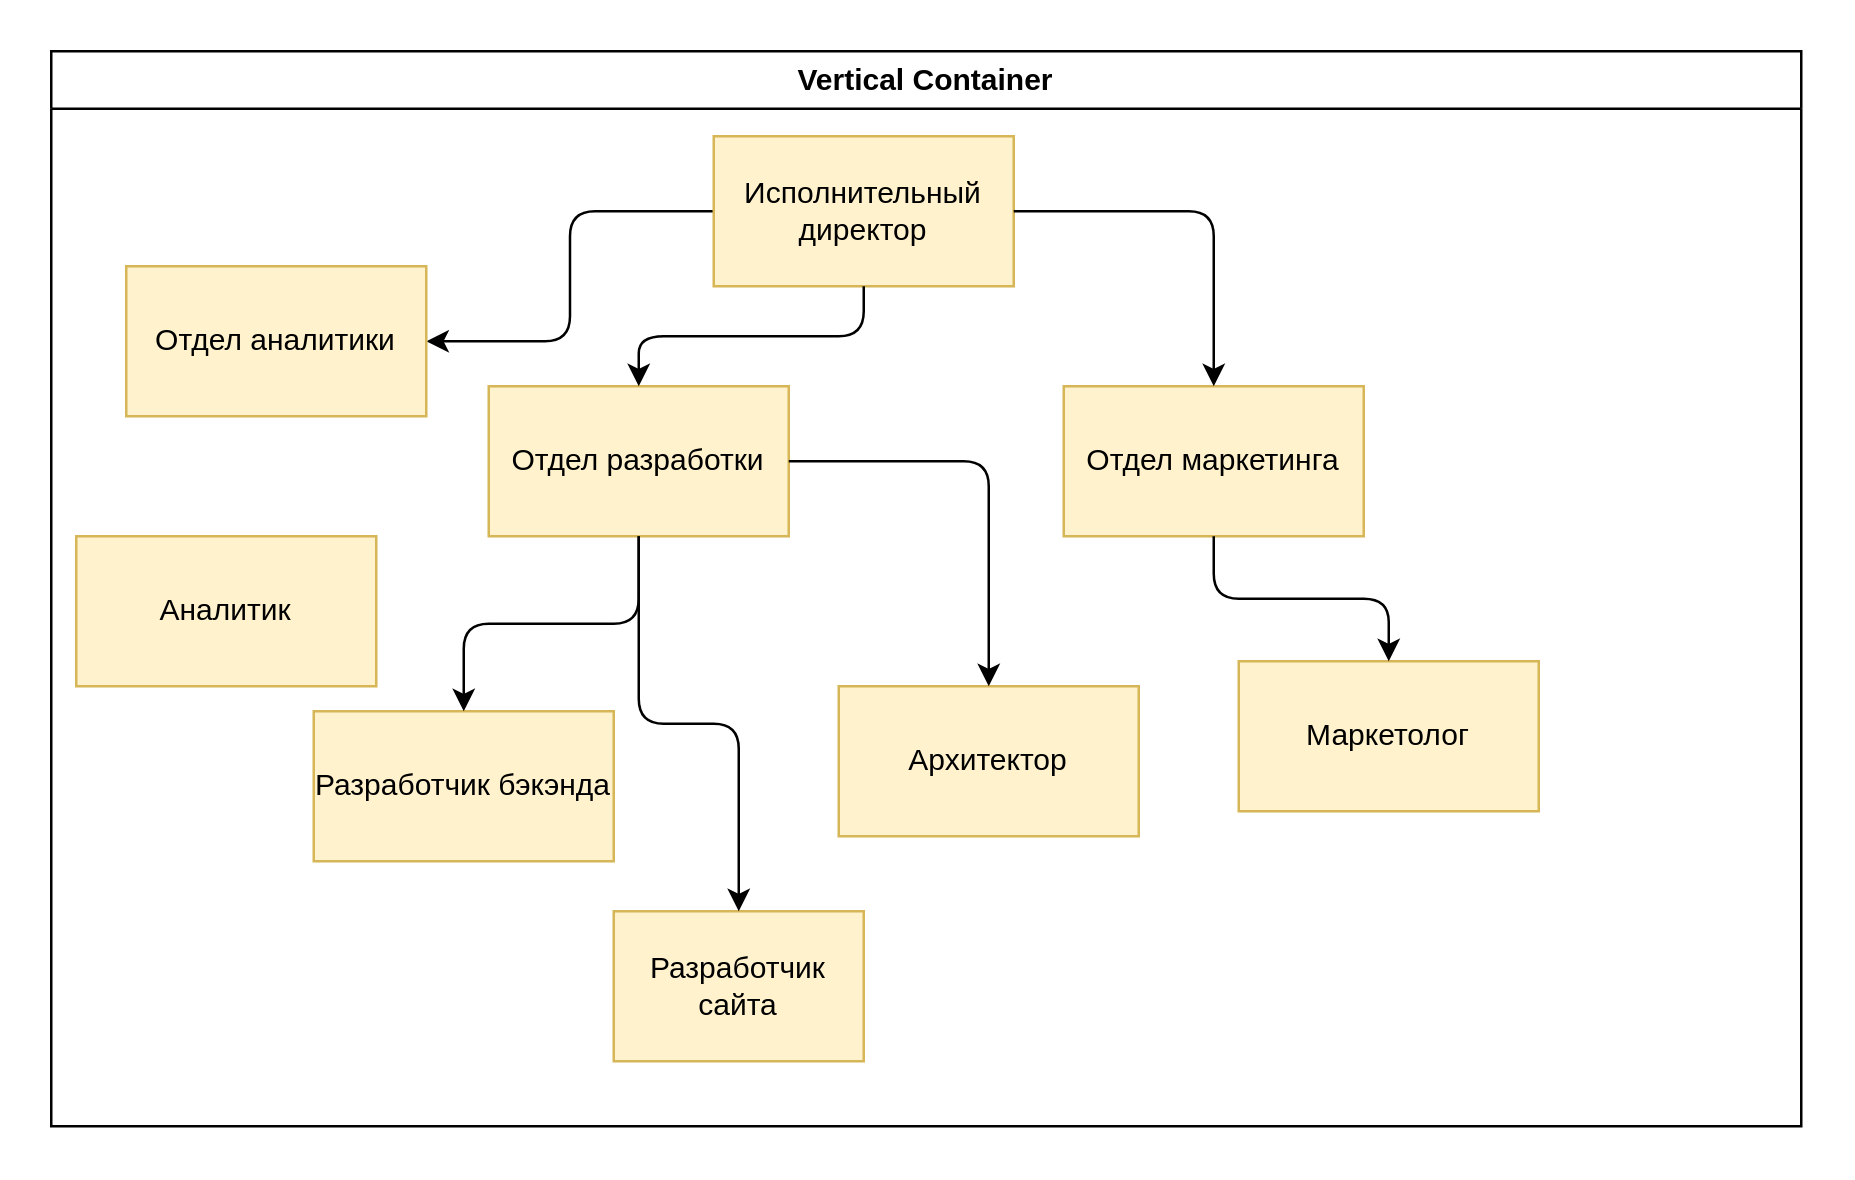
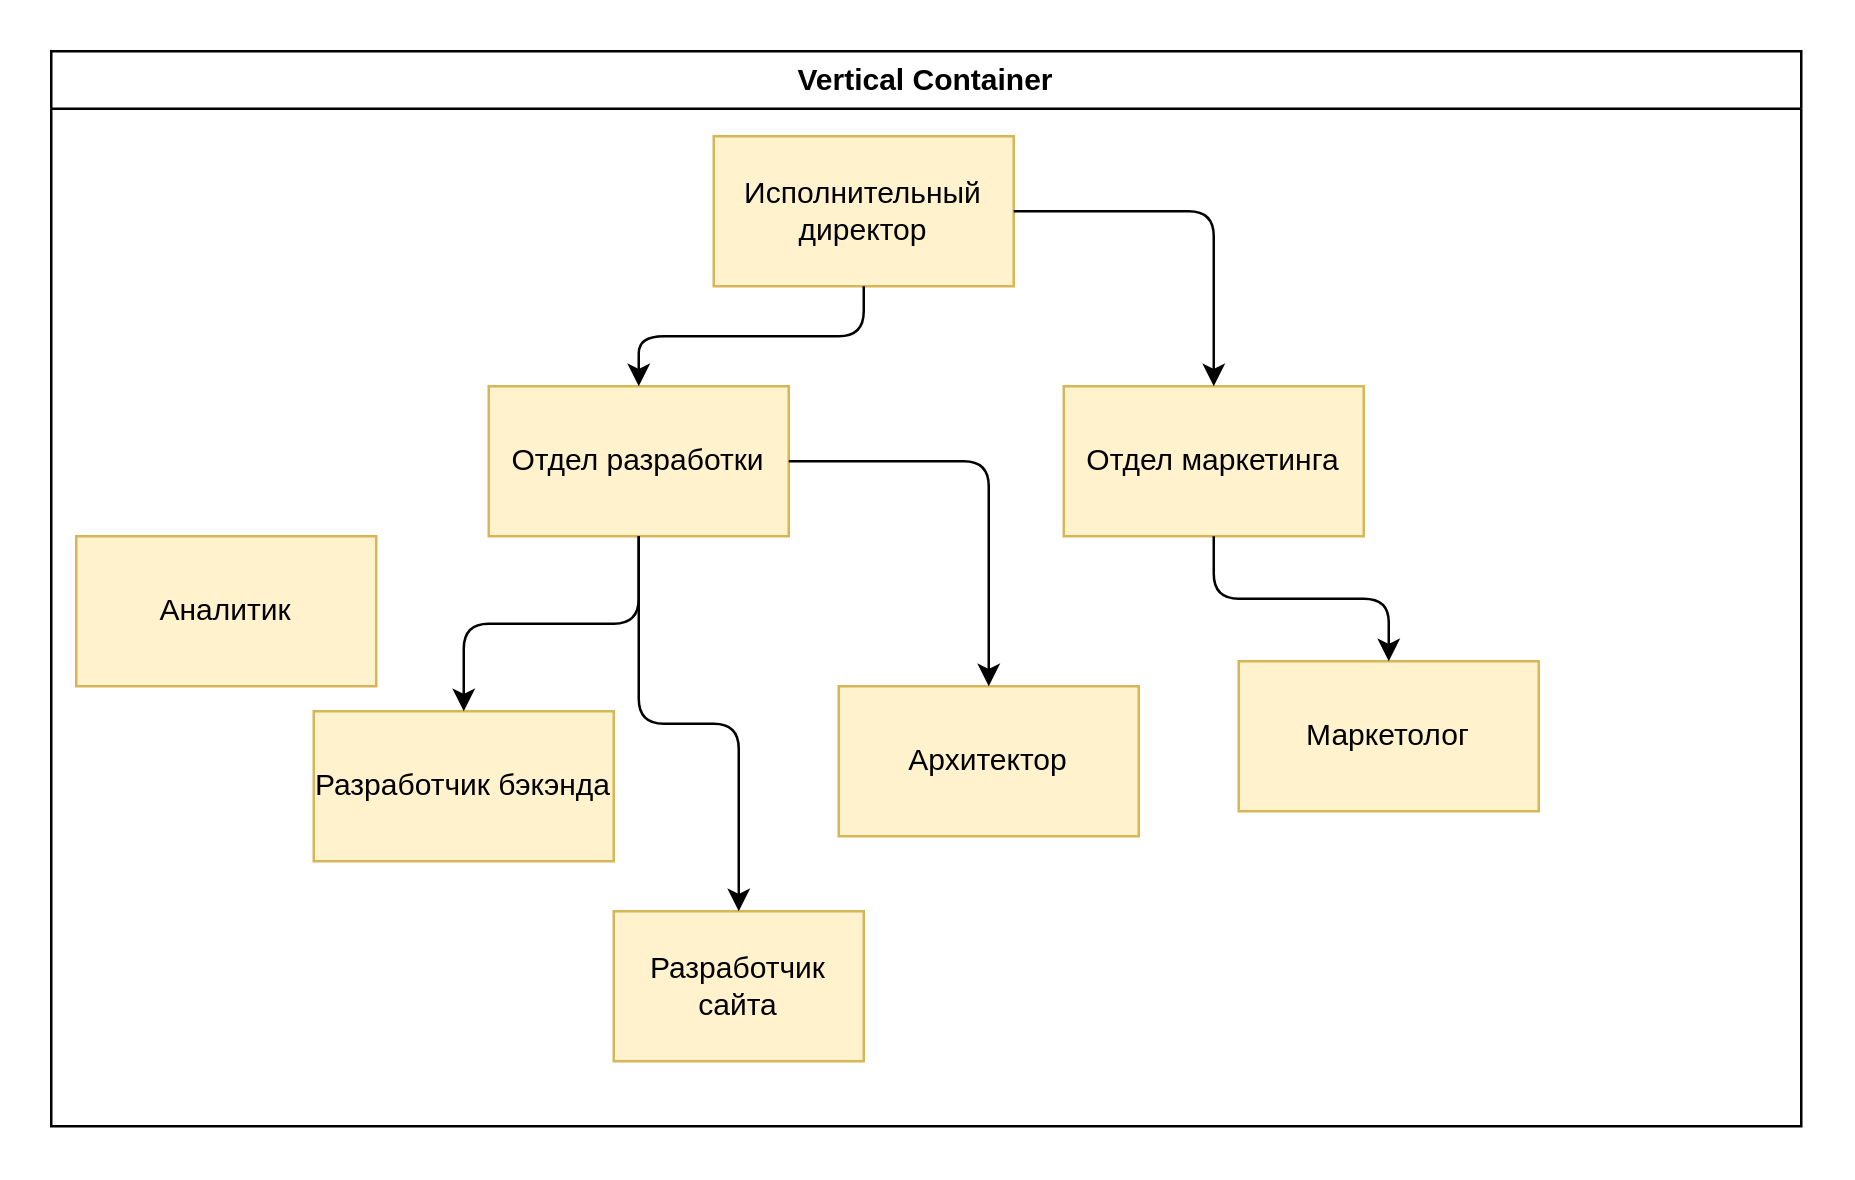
edge "Исполнительный директор" -> "Отдел аналитики": removed
node "Отдел аналитики": removed
